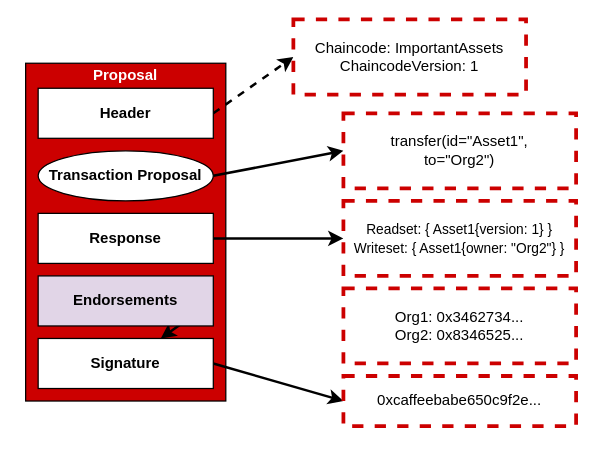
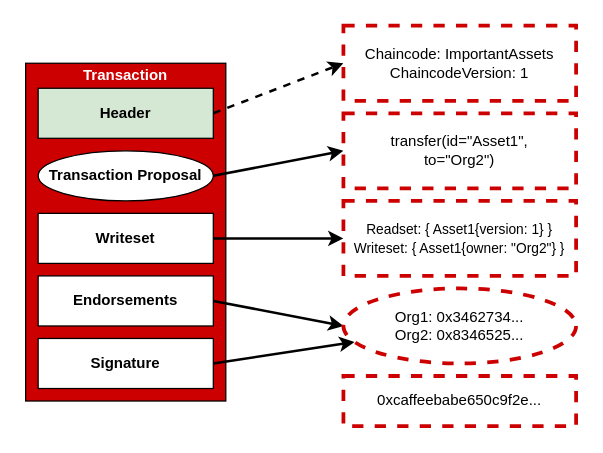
node "Chaincode: ImportantAssets ChaincodeVersion: 1": moved (409, 57) -> (459, 63)
node "Proposal": label "Proposal" -> "Transaction"
node "Header": fillcolor #ffffff -> #d5e8d4
node "Response": label "Response" -> "Writeset"
node "Endorsements": fillcolor #e1d5e7 -> #ffffff
node "Org1: 0x3462734... Org2: 0x8346525...": shape rectangle -> ellipse
edge "Endorsements" -> "Signature": now "Endorsements" -> "Org1: 0x3462734... Org2: 0x8346525..."
edge "Signature" -> "0xcaffeebabe650c9f2e...": now "Signature" -> "Org1: 0x3462734... Org2: 0x8346525..."
